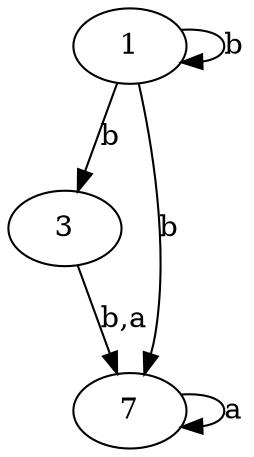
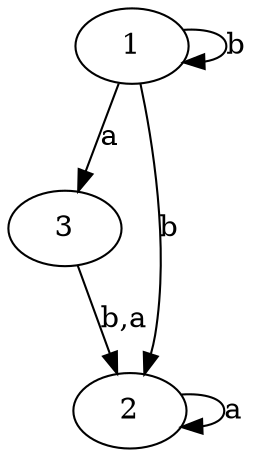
edge "1" -> "3": label "b" -> "a"
node "7": label "7" -> "2"
